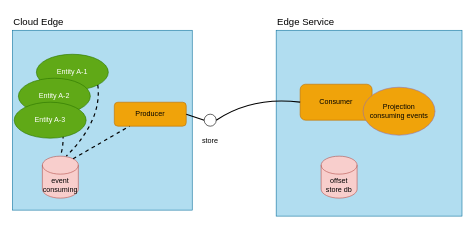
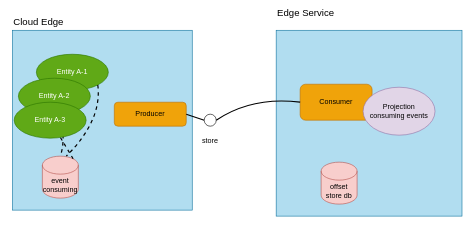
node "Edge Service": moved (318, 21) -> (318, 12)
node "Projection consuming events": fillcolor #f0a30a -> #e1d5e7
edge "Producer" -- "event consuming": now "Entity A-3" -- "event consuming"
node "offset store db": moved (339, 177) -> (339, 183)
